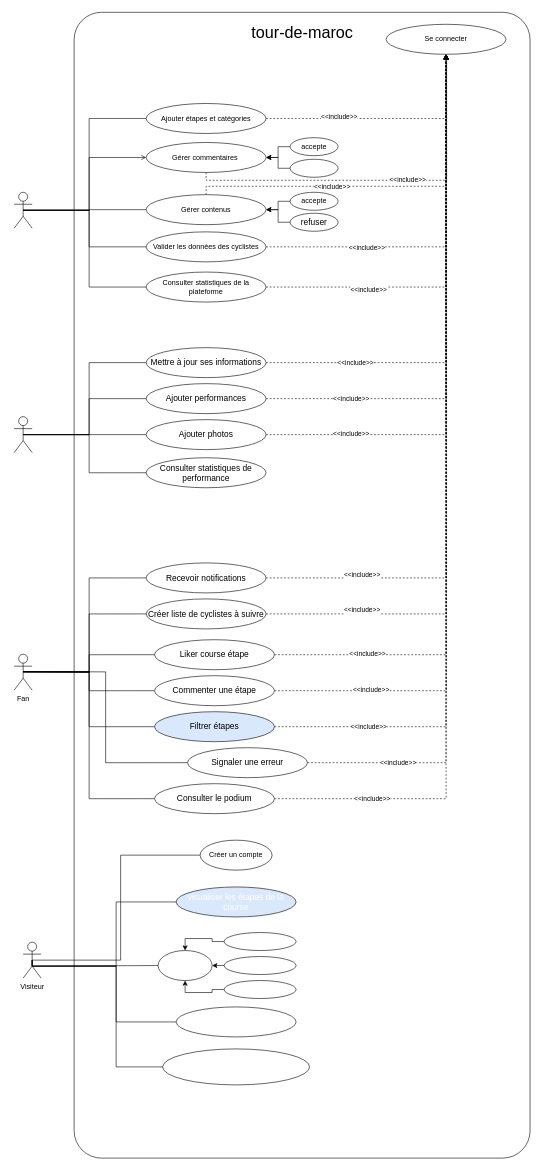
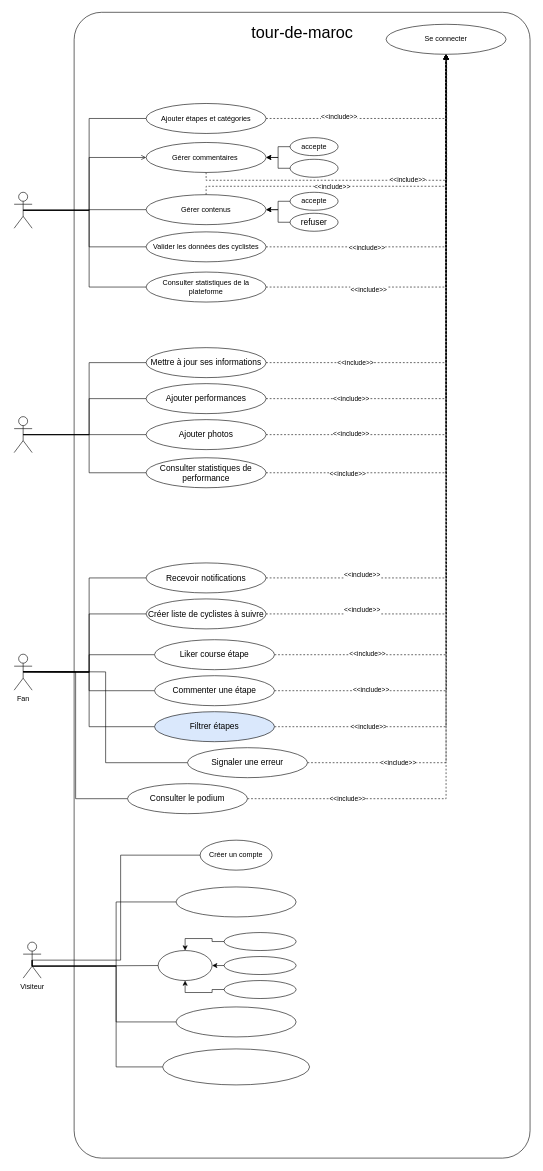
edge "Consulter statistiques de performance" -> "Se connecter": added, label "<<include>>"
node "Consulter le podium": moved (215, 799) -> (188, 799)
node "visualiser les étapes de la course": fillcolor #dae8fc -> #ffffff
